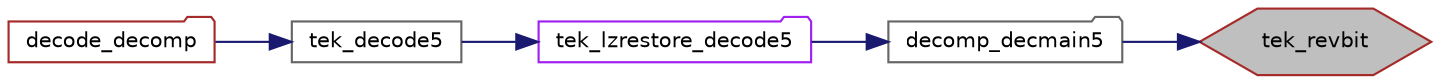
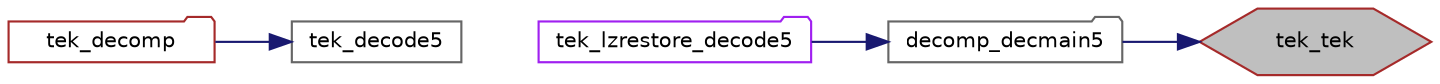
node "decode_decomp": label "decode_decomp" -> "tek_decomp"
edge "tek_decode5" -> "tek_lzrestore_decode5": removed
node "tek_revbit": label "tek_revbit" -> "tek_tek"
